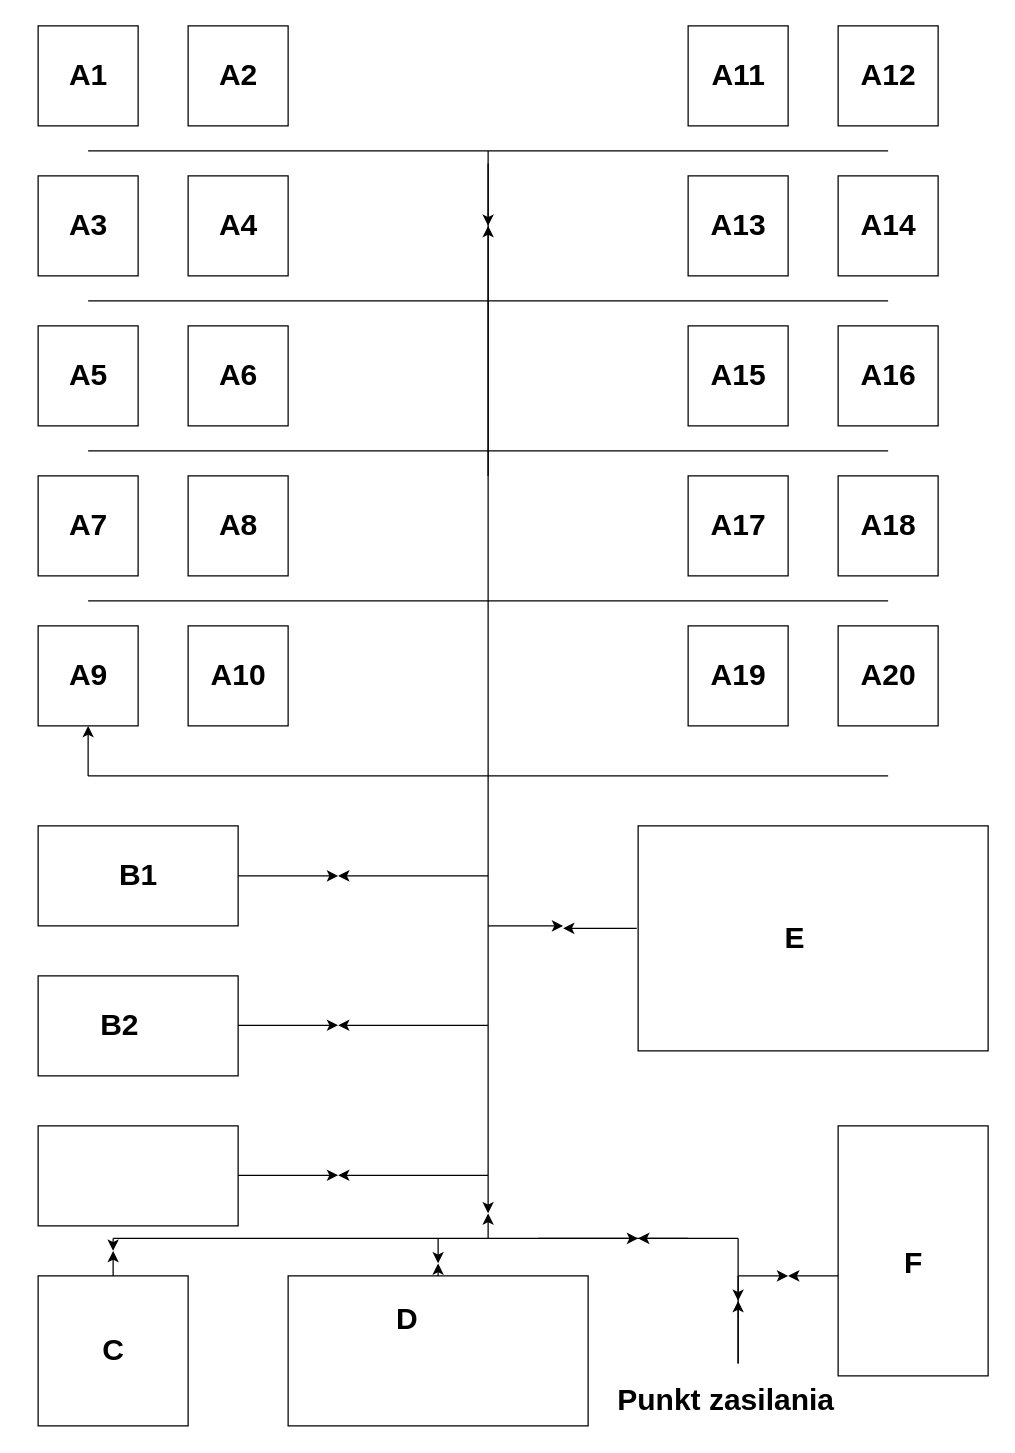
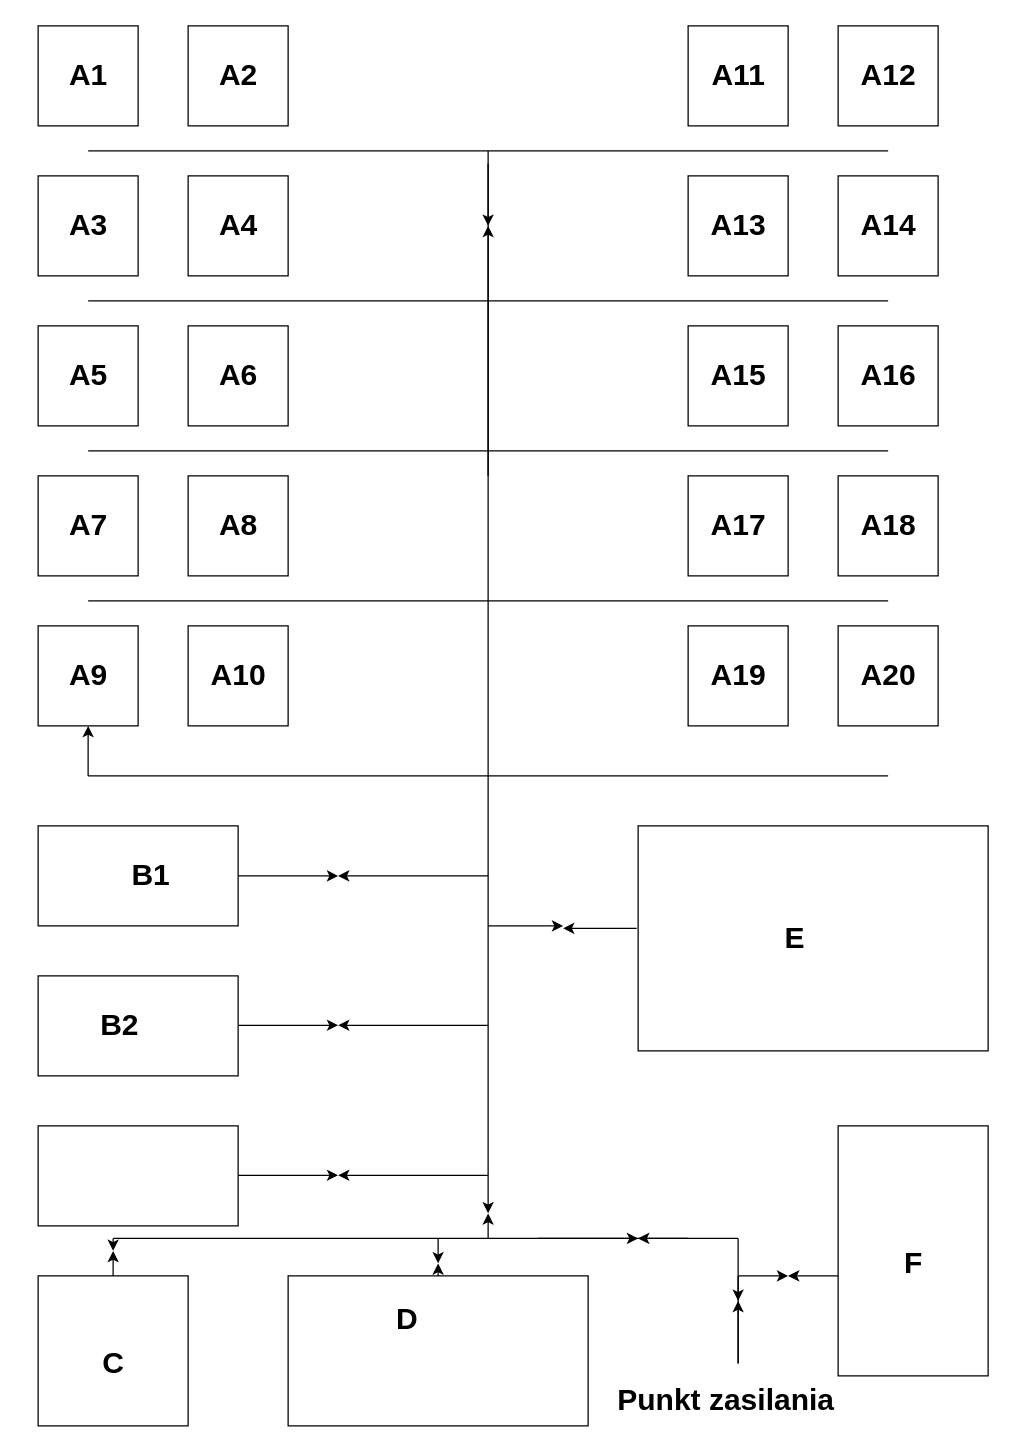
node "B1": moved (138, 876) -> (151, 876)
node "C": moved (113, 1351) -> (113, 1363)
